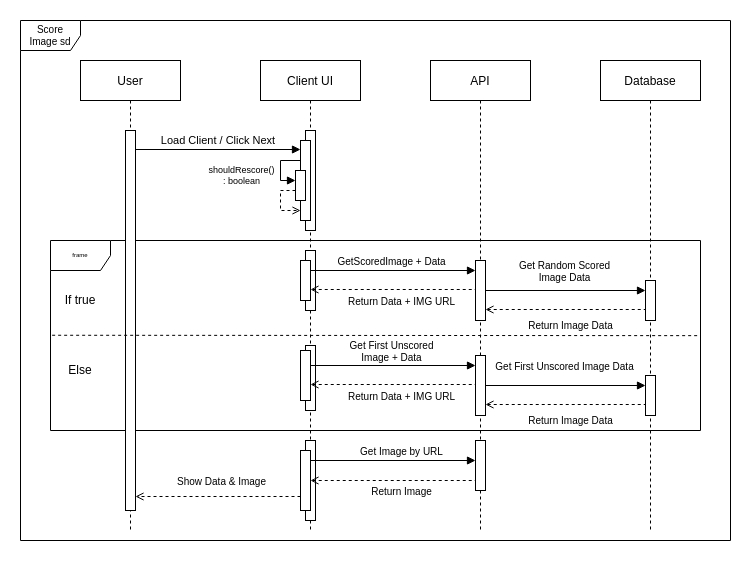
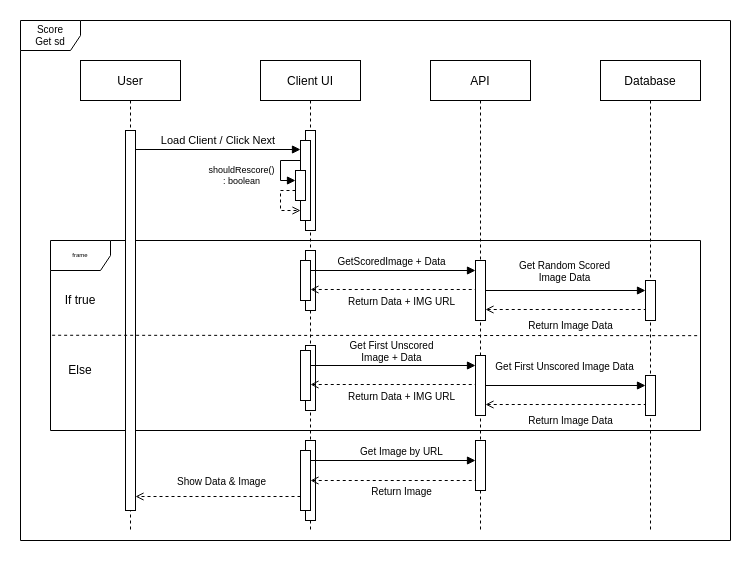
node "Score Image sd": label "Score Image sd" -> "Score Get sd"
